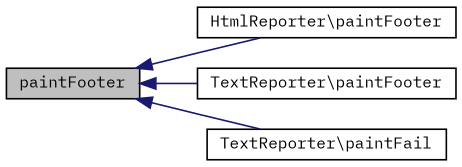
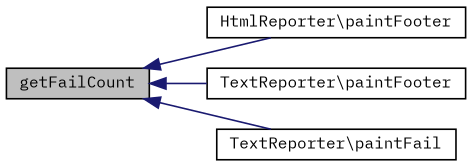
node "paintFooter": label "paintFooter" -> "getFailCount"
